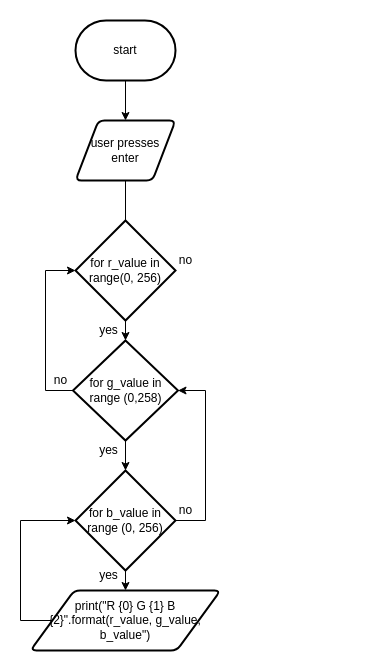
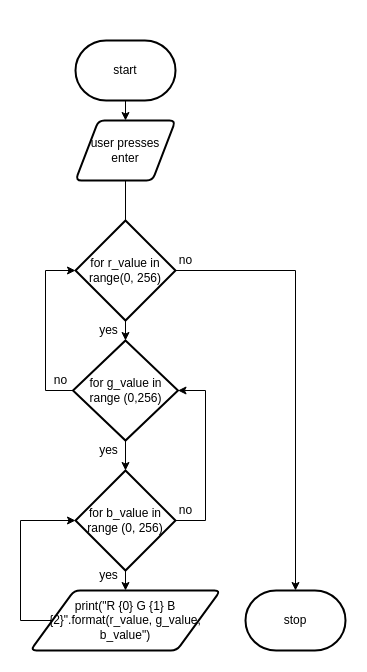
node "start": moved (126, 51) -> (126, 71)
edge "for r_value in range(0, 256)" -> "stop": added
node "for g_value in range (0,258)": label "for g_value in range (0,258)" -> "for g_value in range (0,256)"
node "stop": added
